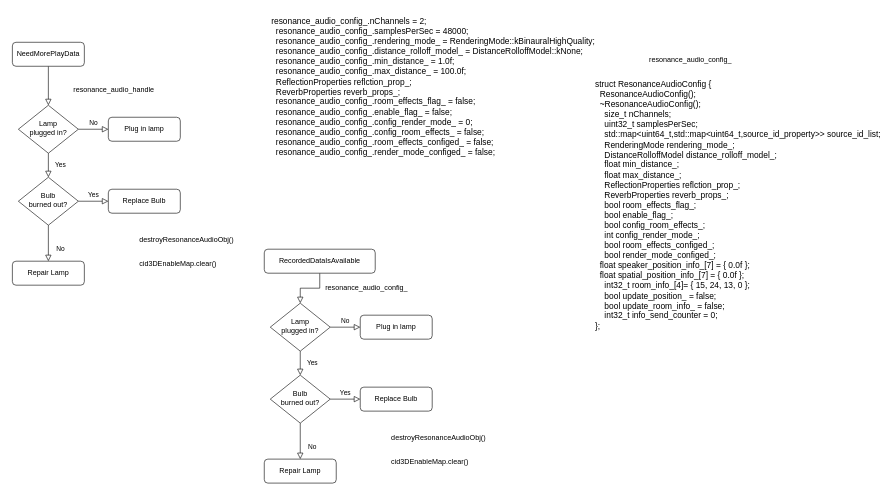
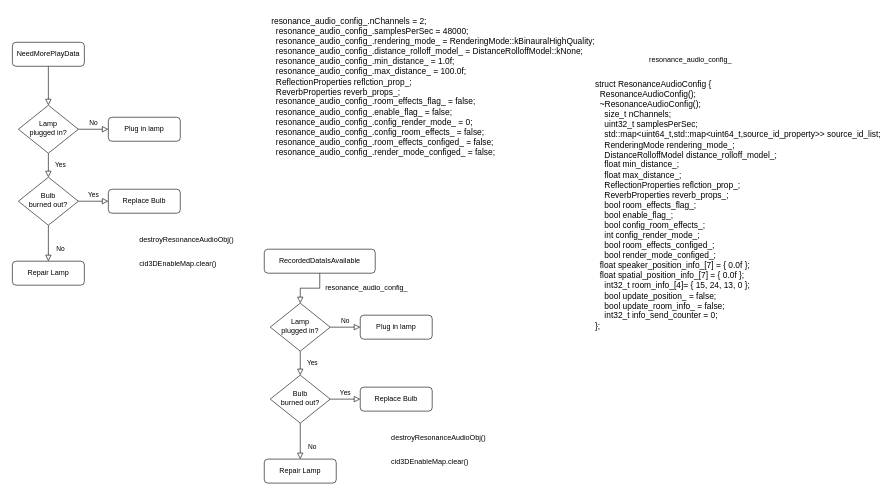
node "resonance_audio_handle": removed
